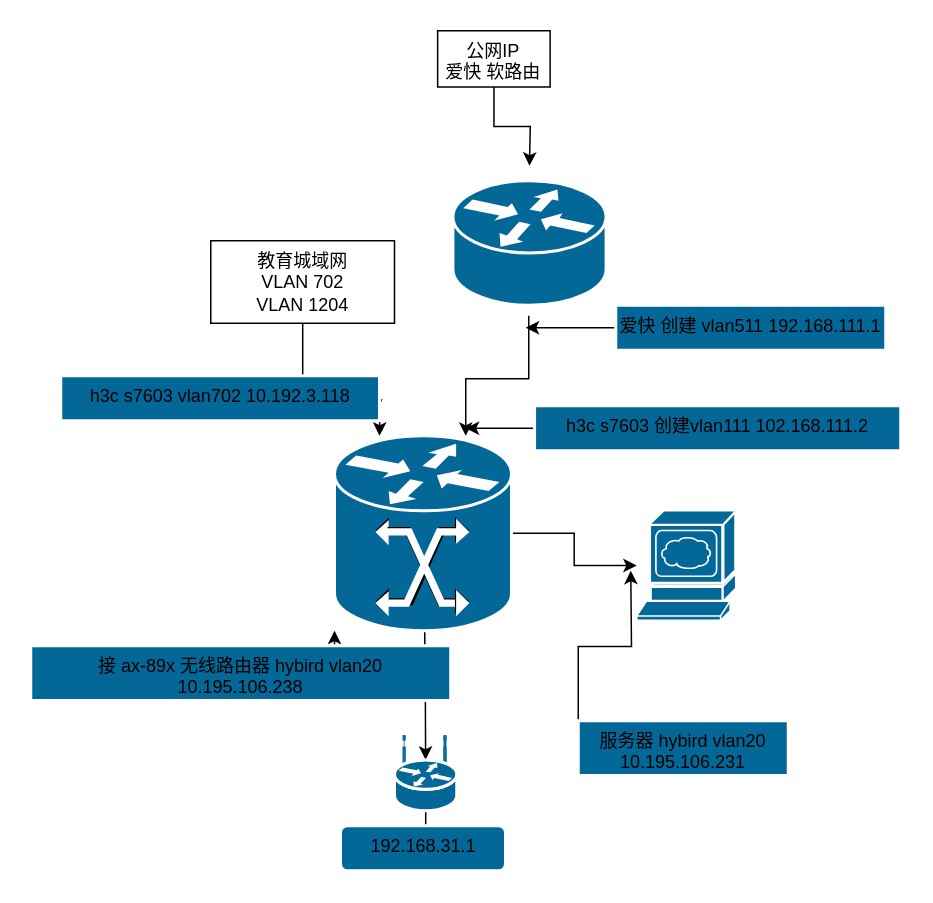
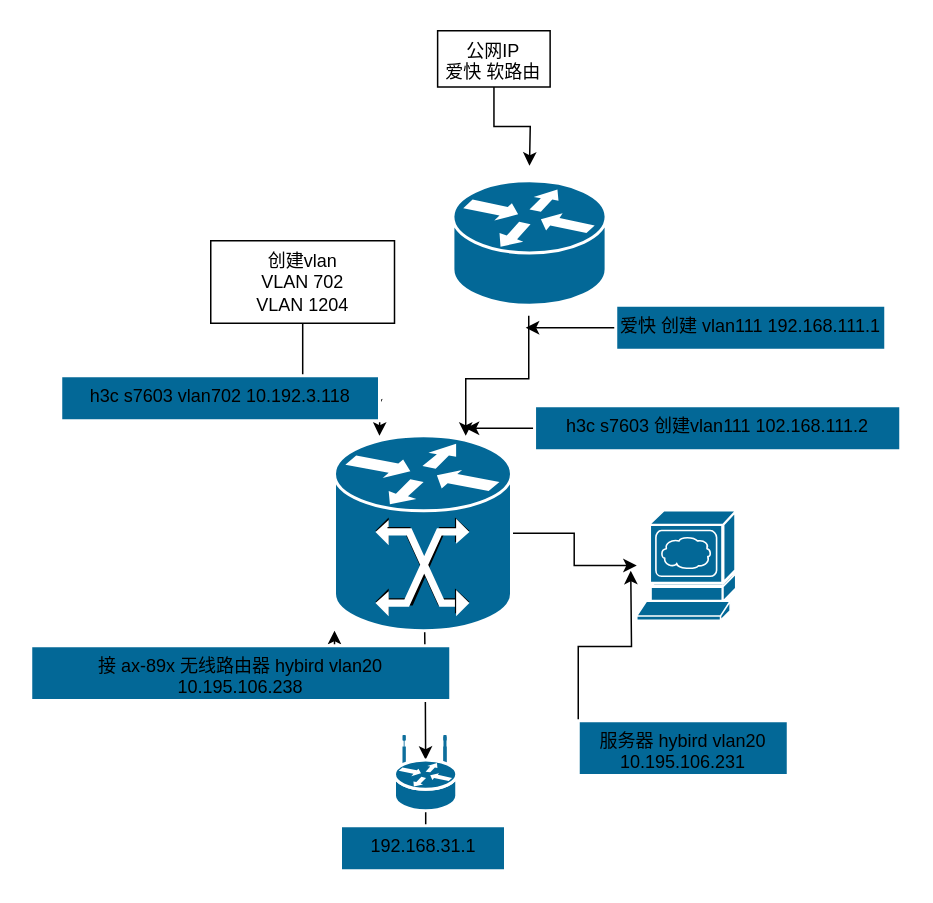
node "教育城域网 VLAN 702 VLAN 1204": label "教育城域网 VLAN 702 VLAN 1204" -> "创建vlan VLAN 702 VLAN 1204"
node "爱快 创建 vlan511 192.168.111.1": label "爱快 创建 vlan511 192.168.111.1" -> "爱快 创建 vlan111 192.168.111.1"
node "192.168.31.1": shape rounded rectangle -> rectangle
